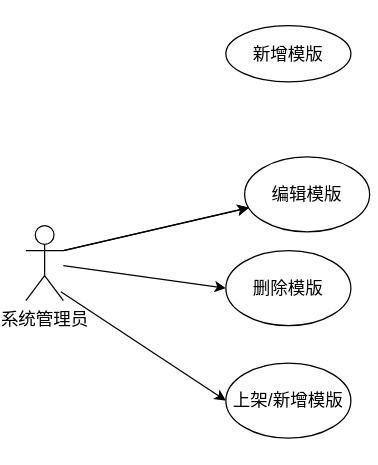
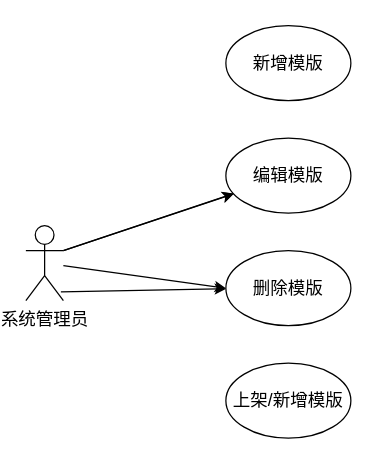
node "新增模版": size 125x56 -> 125x75
node "编辑模版": moved (307, 194) -> (288, 176)
edge "系统管理员" -> "上架/新增模版": now "系统管理员" -> "删除模版"
